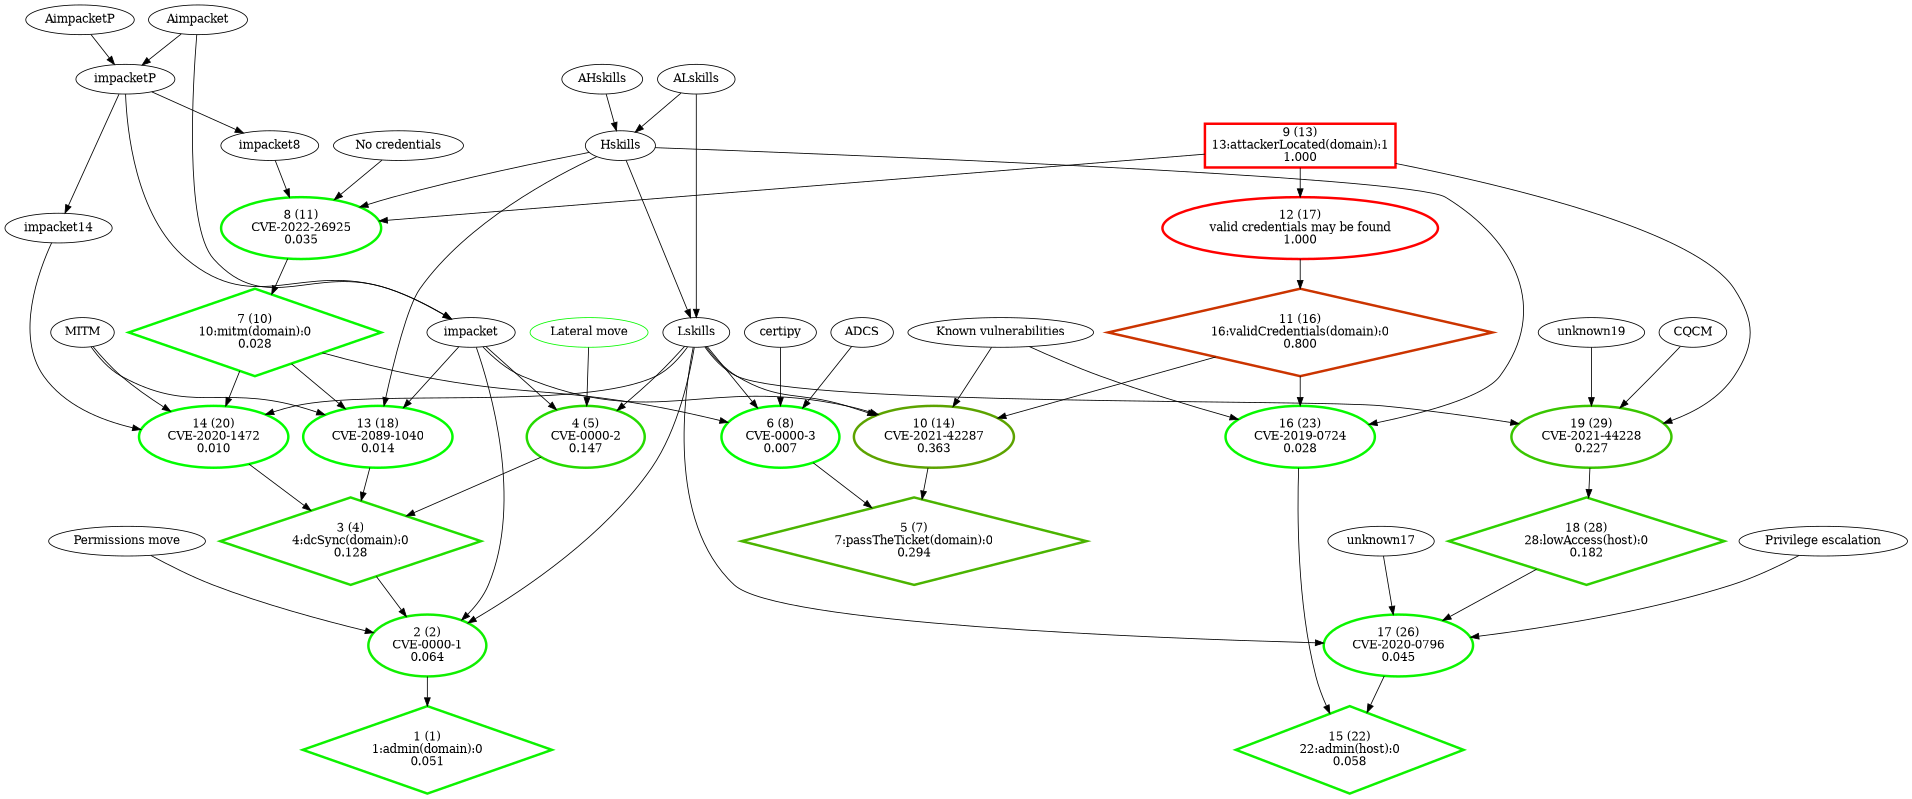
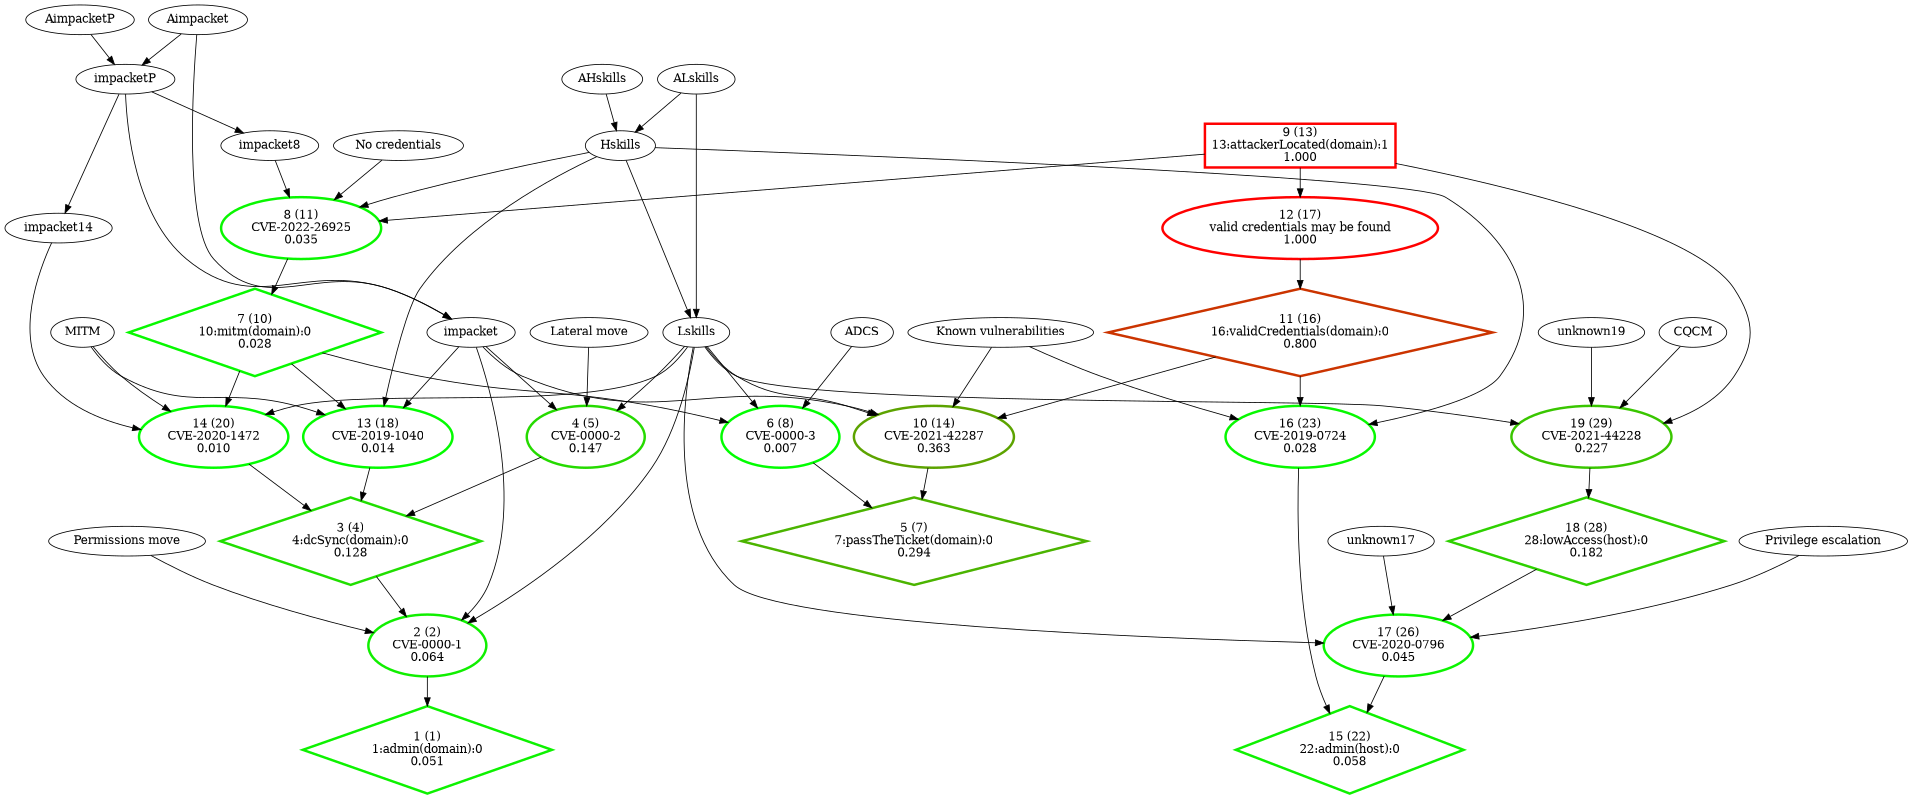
node "Lateral move": color #07f800 -> black
node "certipy": removed
node "13 (18) CVE-2089-1040 0.014": label "13 (18) CVE-2089-1040 0.014" -> "13 (18) CVE-2019-1040 0.014"
